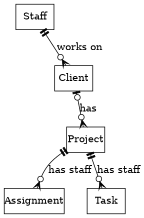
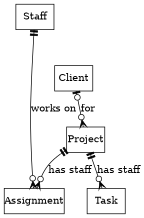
edge "Staff" -- "Client": now "Staff" -- "Assignment"
edge "Client" -- "Project": label "has" -> "for"
